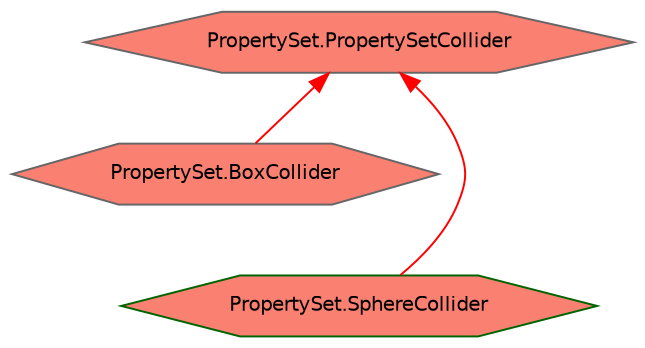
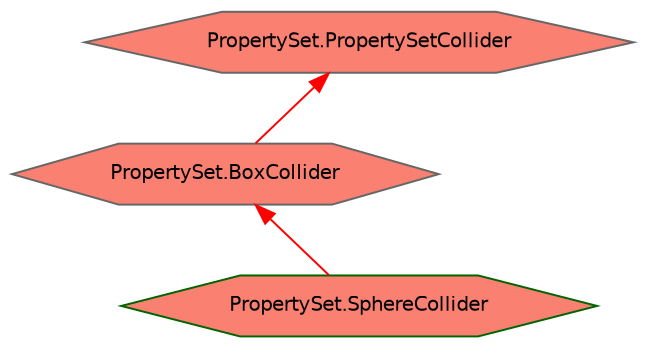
edge "PropertySet.SphereCollider" -> "PropertySet.PropertySetCollider": now "PropertySet.SphereCollider" -> "PropertySet.BoxCollider"
